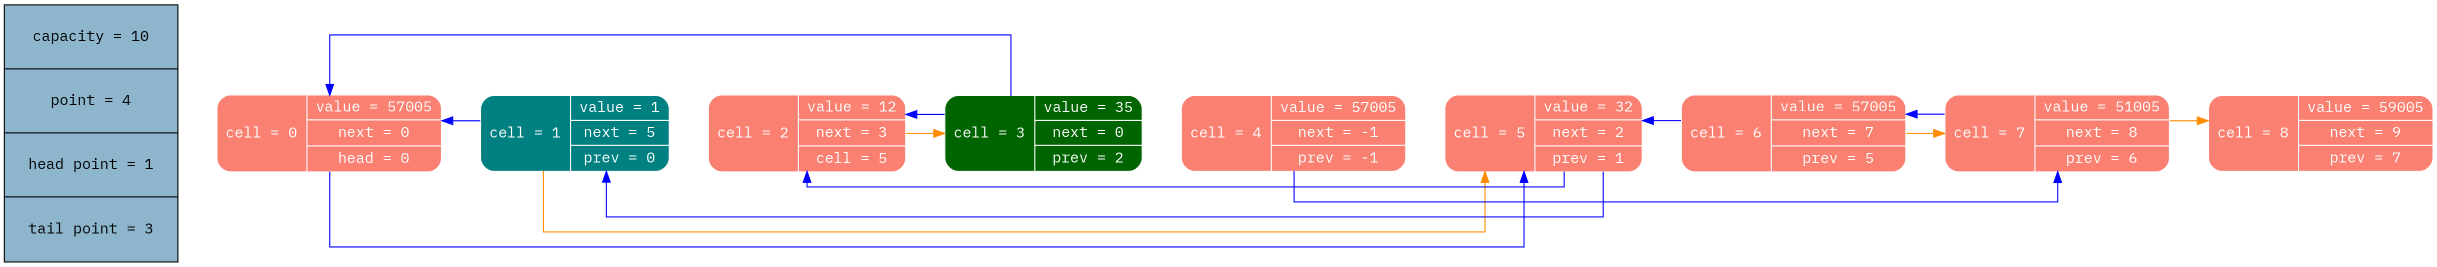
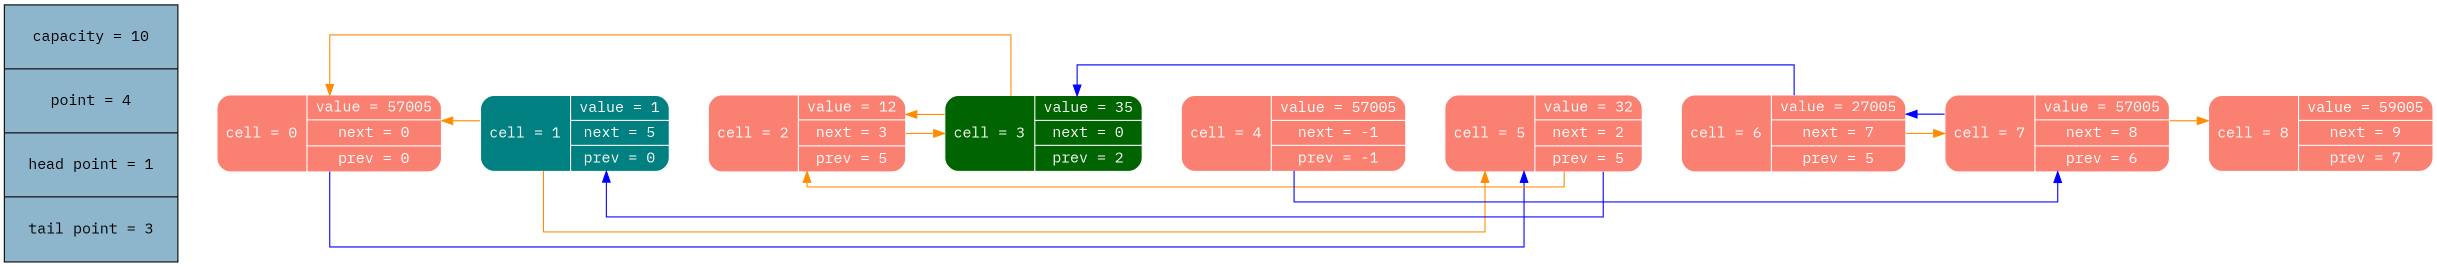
edge "cell = 3" -> "cell = 0": color blue -> #ff8c00
node "cell = 6": text "value = 57005" -> "value = 27005"
node "cell = 7": text "value = 51005" -> "value = 57005"
edge "cell = 3" -> "cell = 2": color blue -> #ff8c00
edge "cell = 1" -> "cell = 0": color blue -> #ff8c00
edge "cell = 6" -> "cell = 5": now "cell = 6" -> "cell = 3"
node "cell = 0": text "head = 0" -> "prev = 0"
node "cell = 2": text "cell = 5" -> "prev = 5"
node "cell = 5": text "prev = 1" -> "prev = 5"
edge "cell = 5" -> "cell = 2": color blue -> #ff8c00
